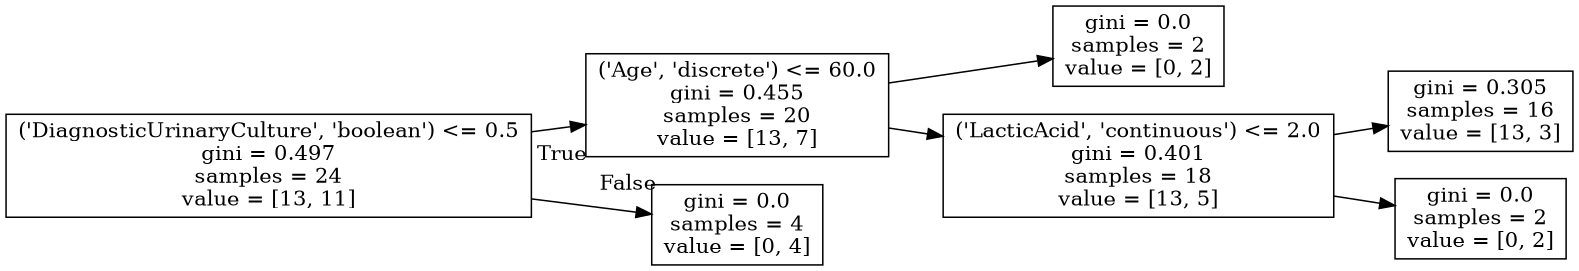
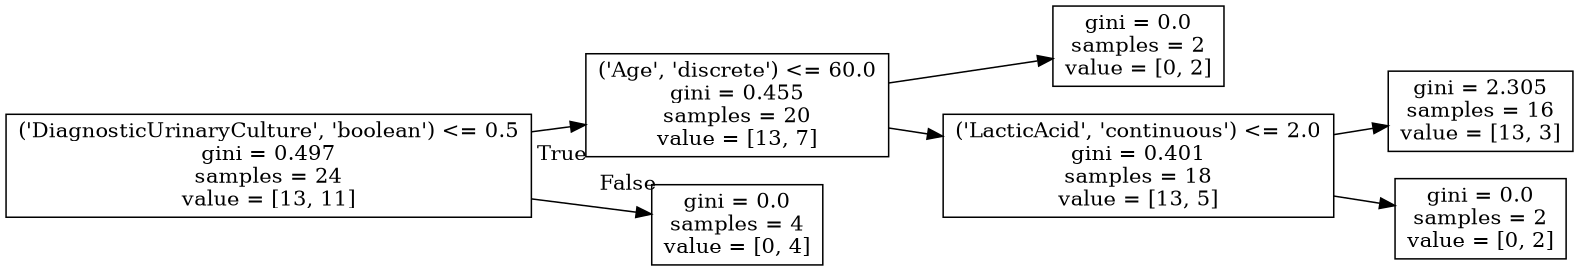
node "gini = 0.305 samples = 16 value = [13, 3]": label "gini = 0.305 samples = 16 value = [13, 3]" -> "gini = 2.305 samples = 16 value = [13, 3]"
